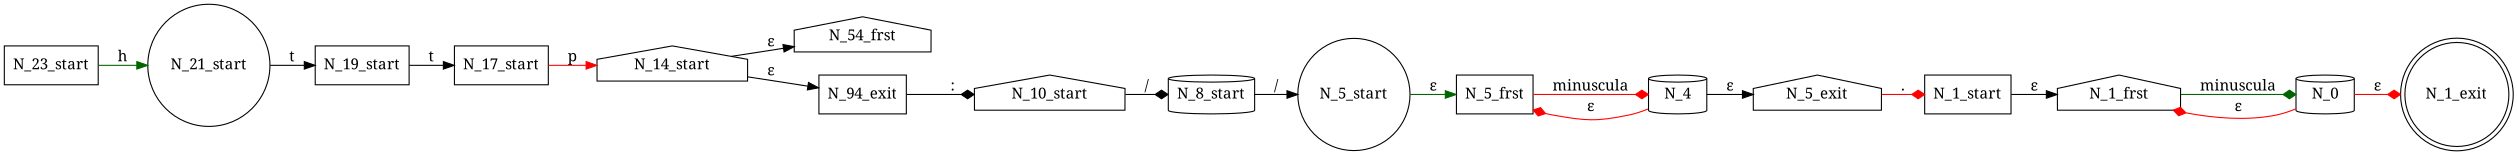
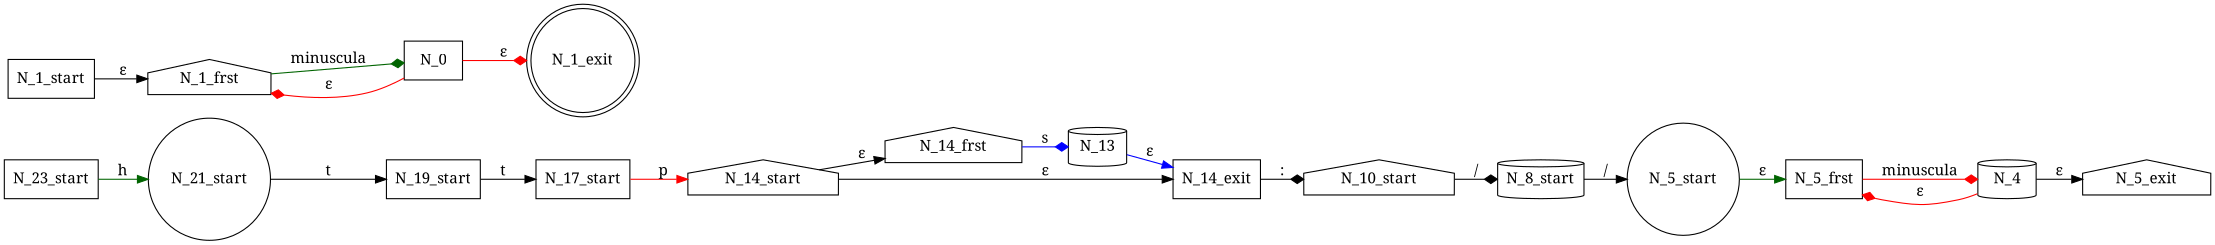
node "N_54_frst": label "N_54_frst" -> "N_14_frst"
node "N_94_exit": label "N_94_exit" -> "N_14_exit"
edge "N_5_exit" -> "N_1_start": removed, label "."
node "N_0": shape cylinder -> box
node "N_13": added
